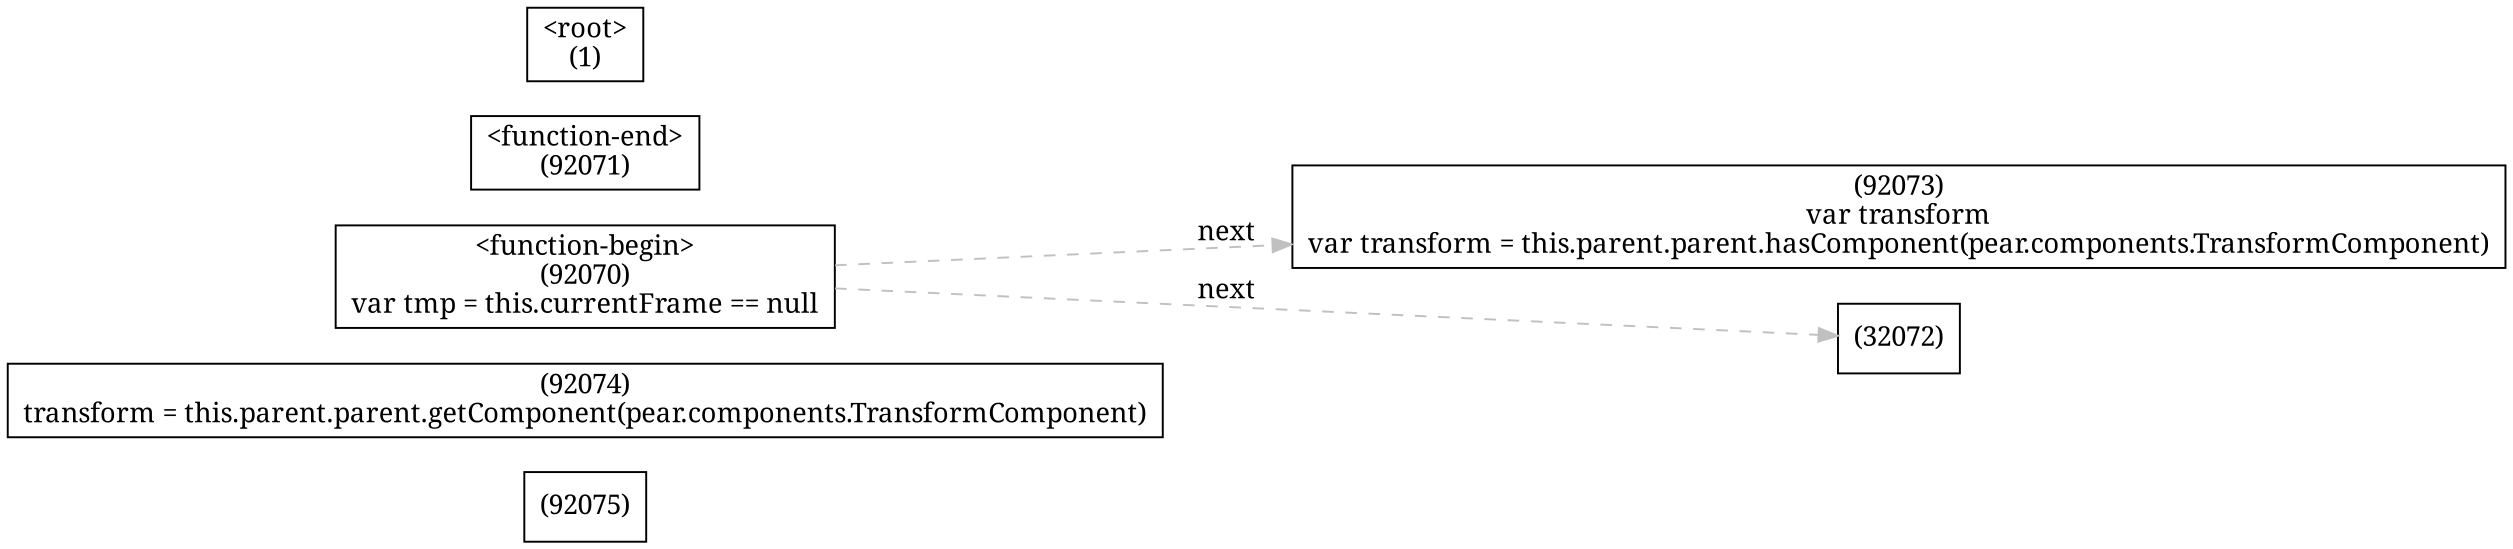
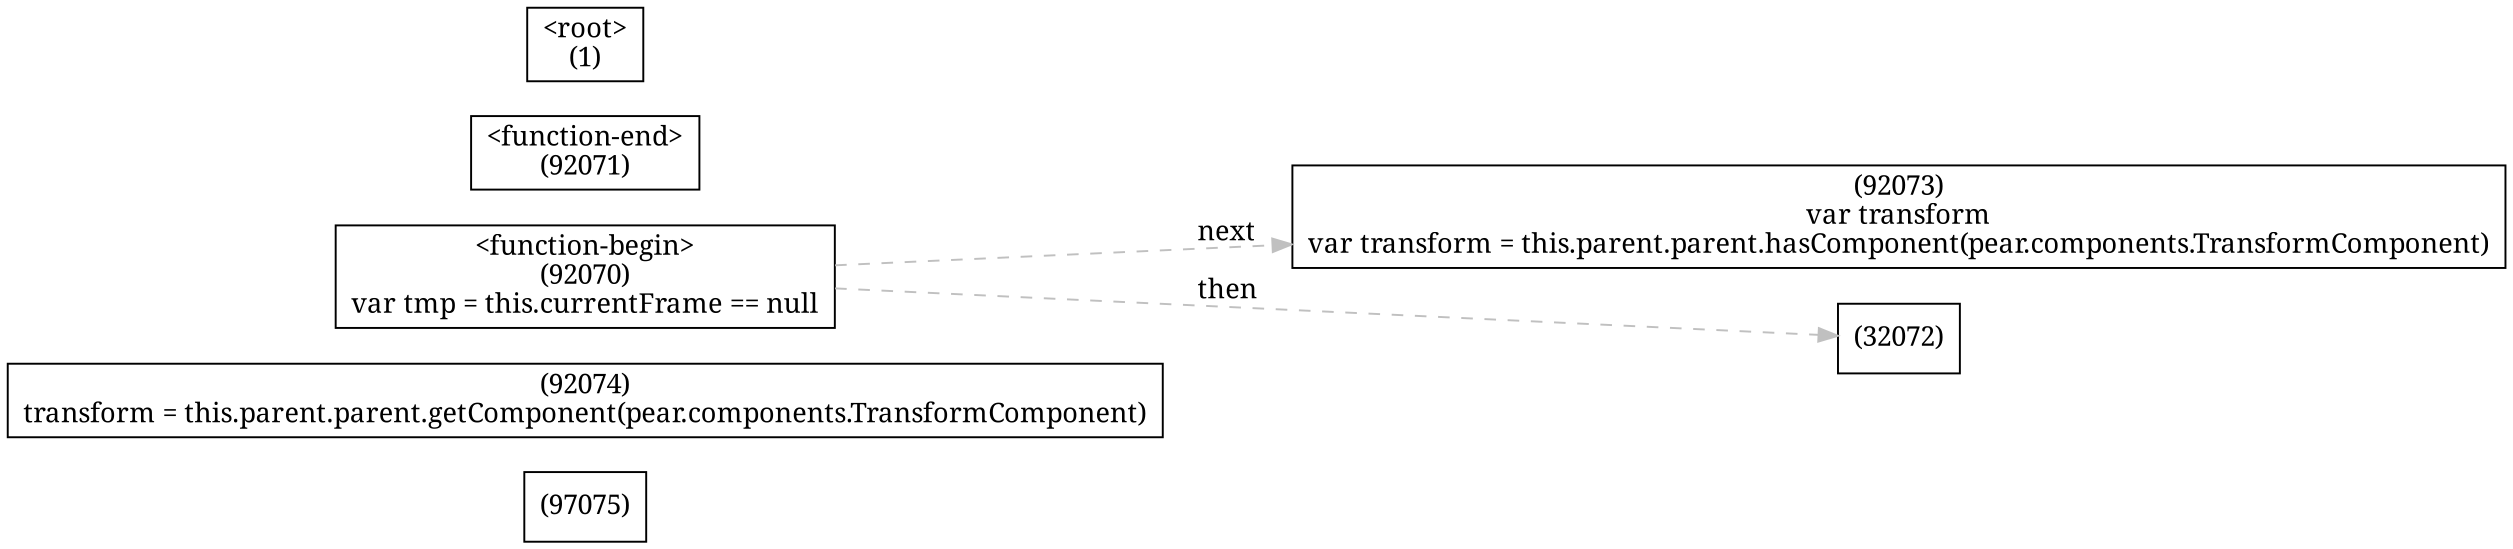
edge "<function-begin> (92070) var tmp = this.currentFrame == null" -> "(32072)": label "next" -> "then"
node "(92075)": label "(92075)" -> "(97075)"
